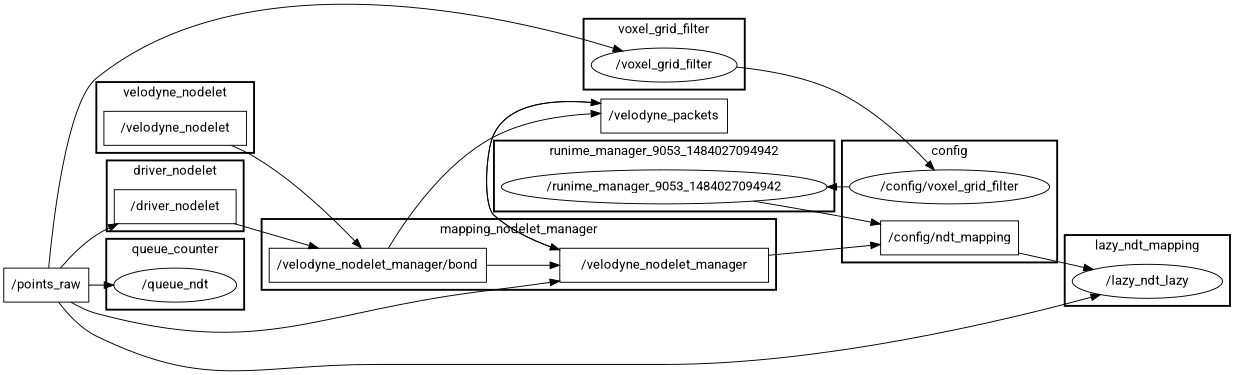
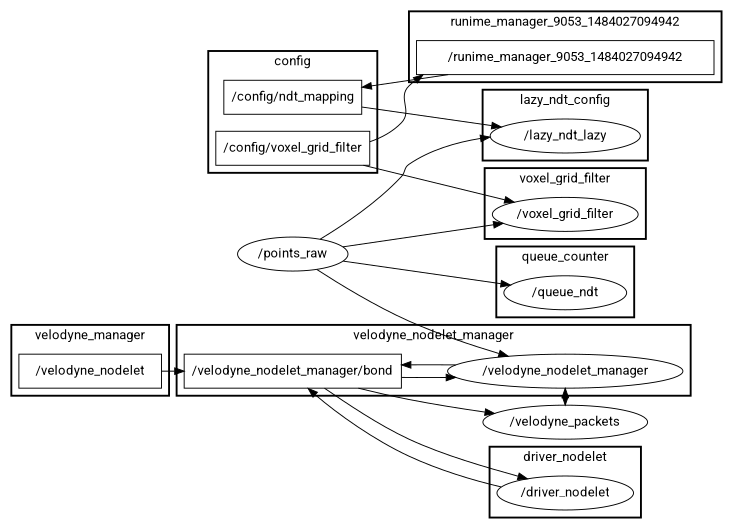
cluster "velodyne_nodelet": label "velodyne_nodelet" -> "velodyne_manager"
edge "/voxel_grid_filter" -> "/config/voxel_grid_filter": reversed
node "/velodyne_packets": shape box -> ellipse
node "/runime_manager_9053_1484027094942": shape ellipse -> box
node "/config/voxel_grid_filter": shape ellipse -> box
node "/driver_nodelet": shape box -> ellipse
cluster "mapping_nodelet_manager": label "mapping_nodelet_manager" -> "velodyne_nodelet_manager"
edge "/points_raw" -> "/driver_nodelet": now "/velodyne_nodelet_manager/bond" -> "/driver_nodelet"
cluster "lazy_ndt_mapping": label "lazy_ndt_mapping" -> "lazy_ndt_config"
edge "/velodyne_nodelet_manager" -> "/config/ndt_mapping": now "/velodyne_nodelet_manager" -> "/velodyne_nodelet_manager/bond"
node "/velodyne_nodelet_manager": shape box -> ellipse
node "/points_raw": shape box -> ellipse
